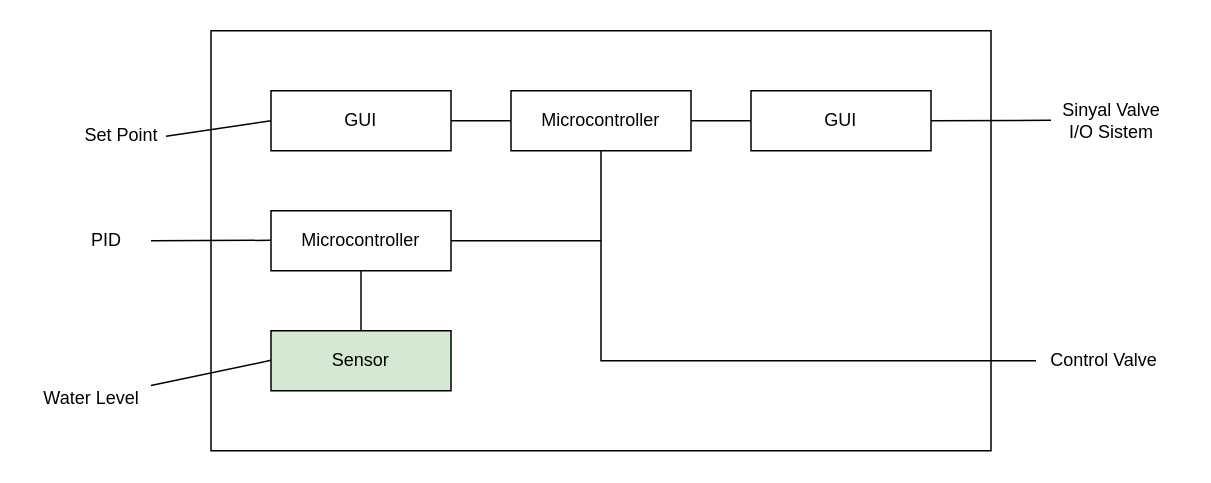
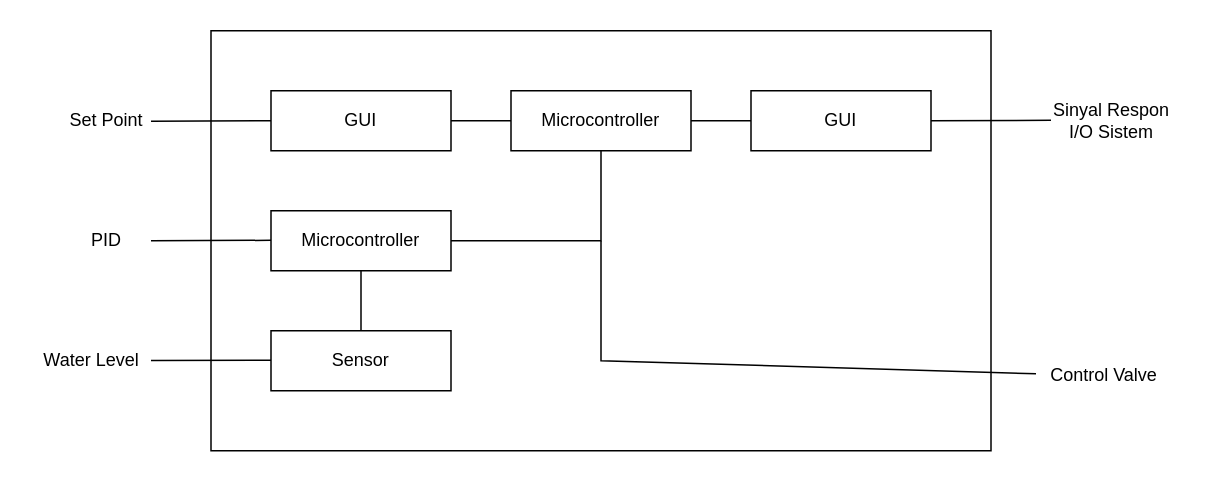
node "Sinyal Valve I/O Sistem": label "Sinyal Valve I/O Sistem" -> "Sinyal Respon I/O Sistem"
node "Set Point": moved (121, 136) -> (106, 121)
node "Sensor": fillcolor #d5e8d4 -> #ffffff
node "Control Valve": moved (1103, 361) -> (1103, 376)
node "Water Level": moved (91, 398) -> (91, 361)
